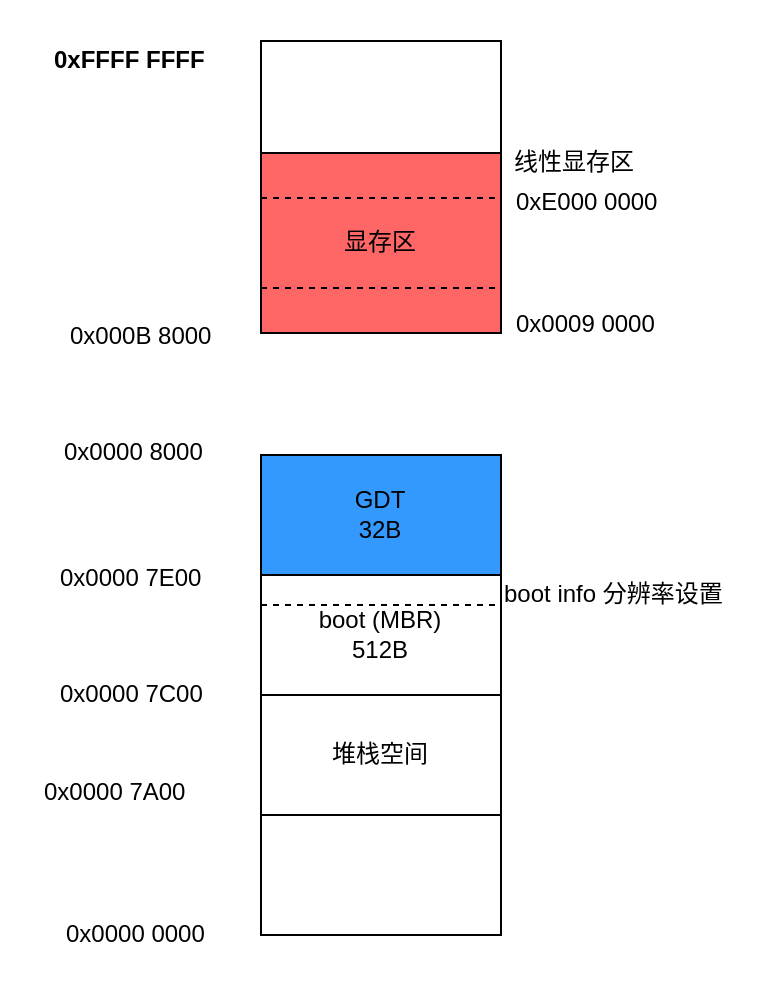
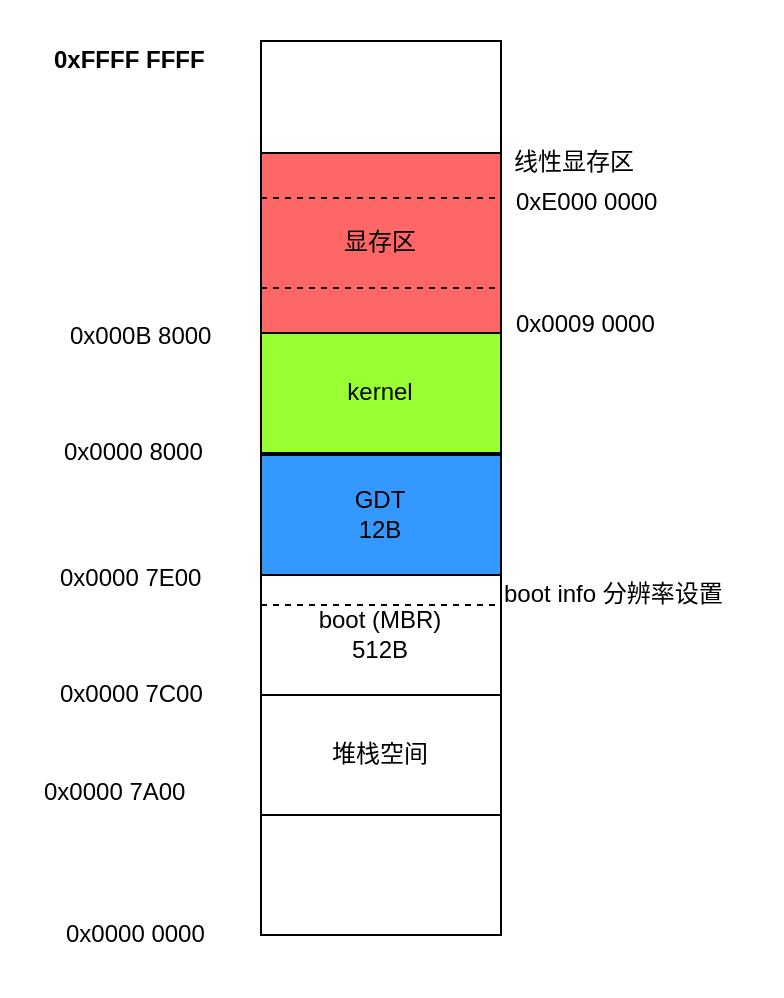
node "kernel": added
node "GDT 32B": label "GDT 32B" -> "GDT 12B"
